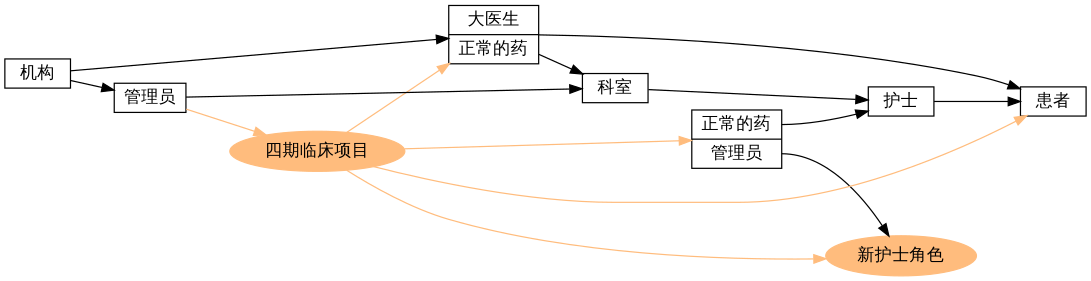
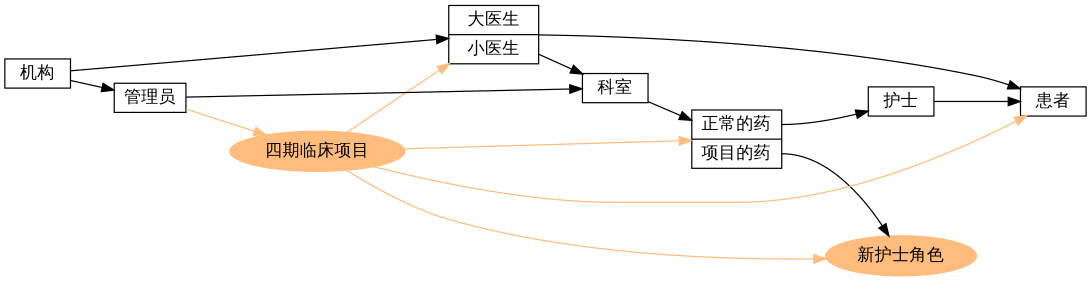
node "大医生": text "正常的药" -> "小医生"
edge "科室" -> "护士": now "科室" -> "正常的药"
node "正常的药": text "管理员" -> "项目的药"
